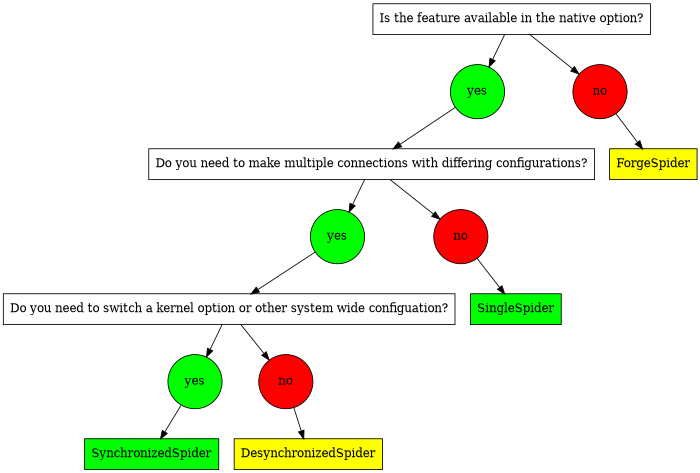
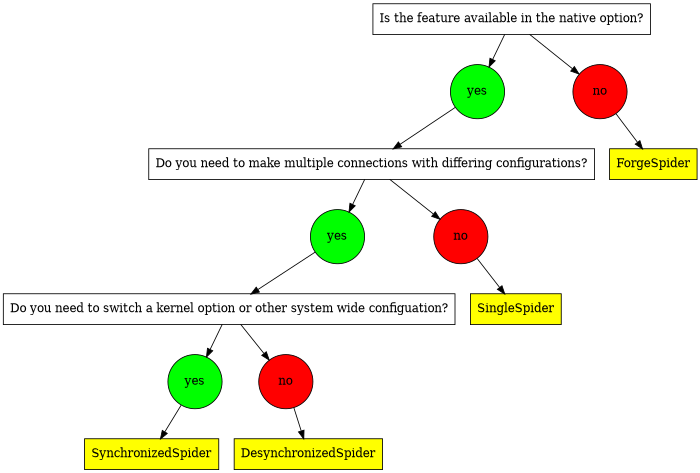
node "SingleSpider": fillcolor green -> yellow
node "SynchronizedSpider": fillcolor green -> yellow
